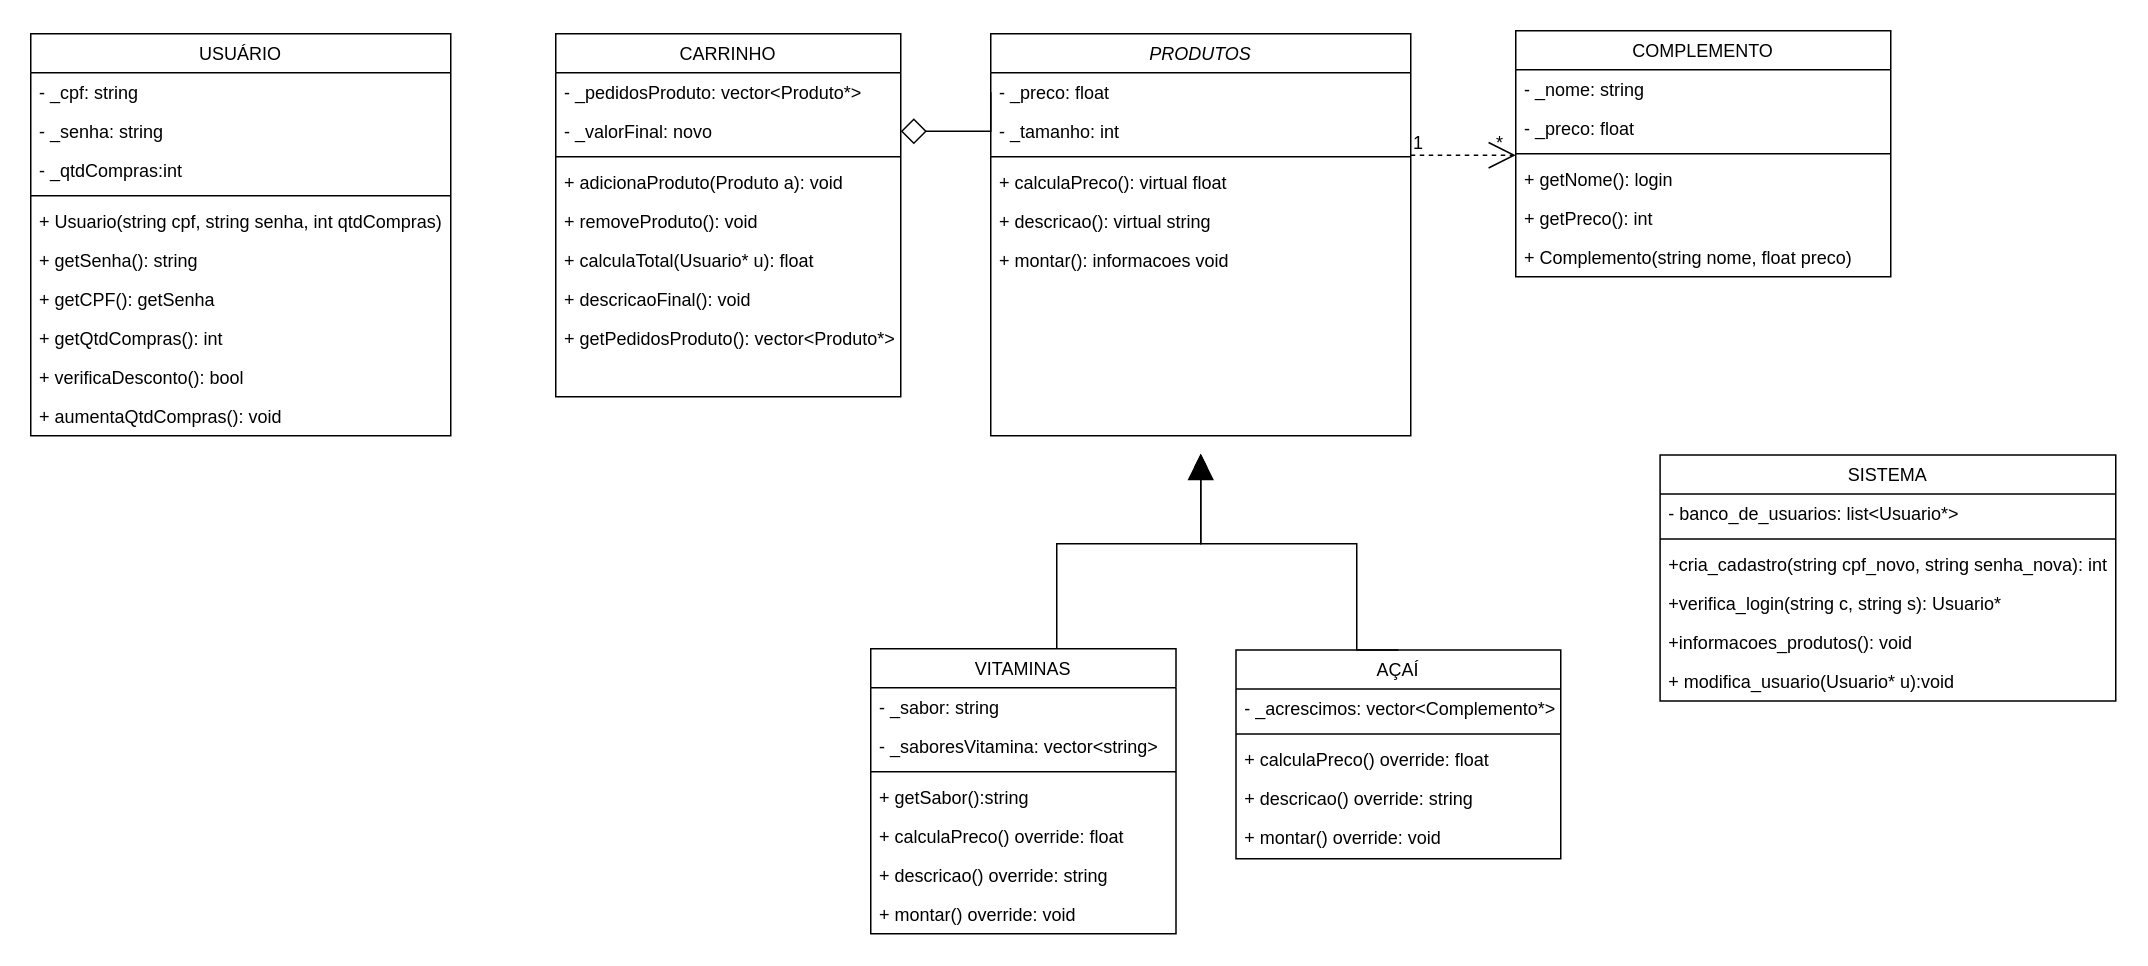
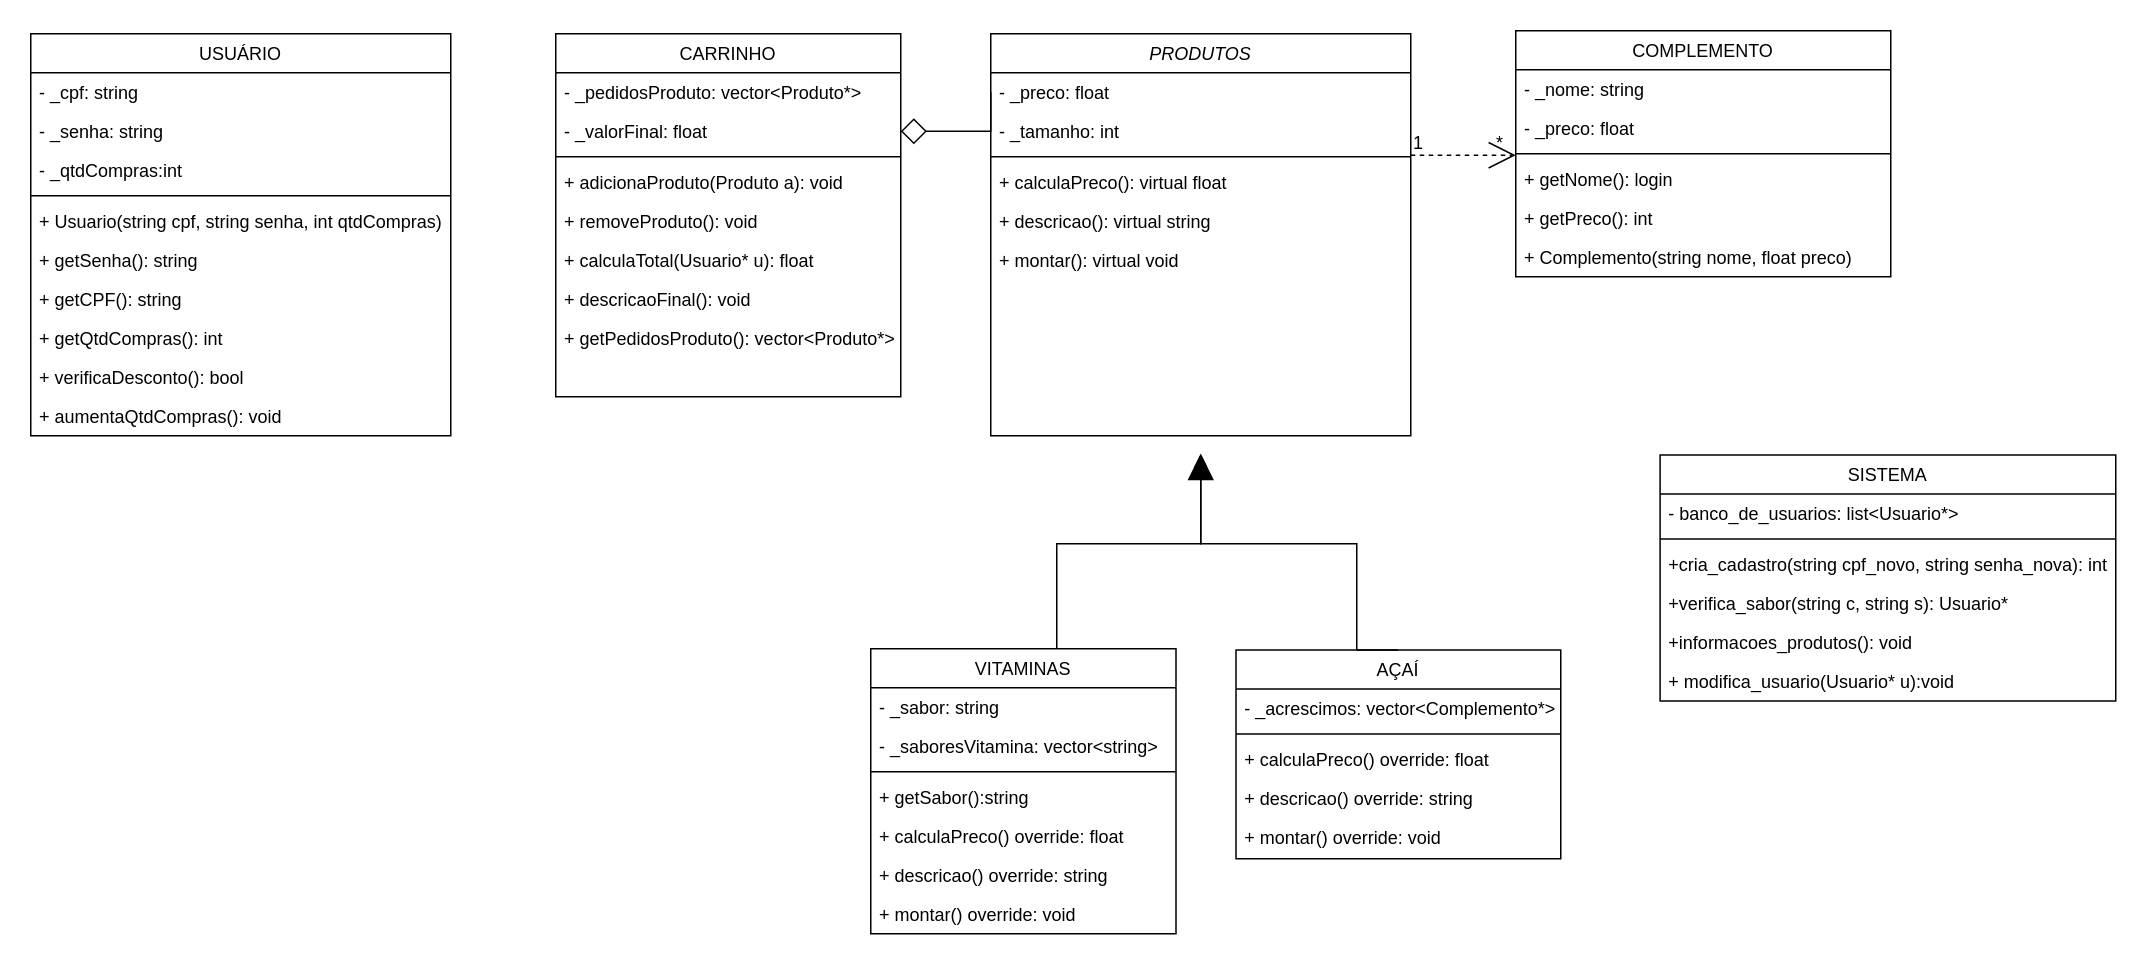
node "- _valorFinal: novo": label "- _valorFinal: novo" -> "- _valorFinal: float"
node "+ montar(): informacoes void": label "+ montar(): informacoes void" -> "+ montar(): virtual void"
node "+ getCPF(): getSenha": label "+ getCPF(): getSenha" -> "+ getCPF(): string"
node "+verifica_login(string c, string s): Usuario*": label "+verifica_login(string c, string s): Usuario*" -> "+verifica_sabor(string c, string s): Usuario*"
